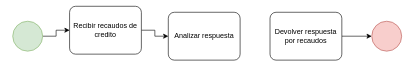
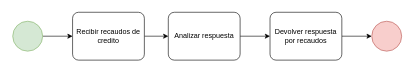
node "Recibir recaudos de credito": moved (105, 30) -> (108, 36)
edge "Analizar respuesta" -> "Devolver respuesta por recaudos": added
